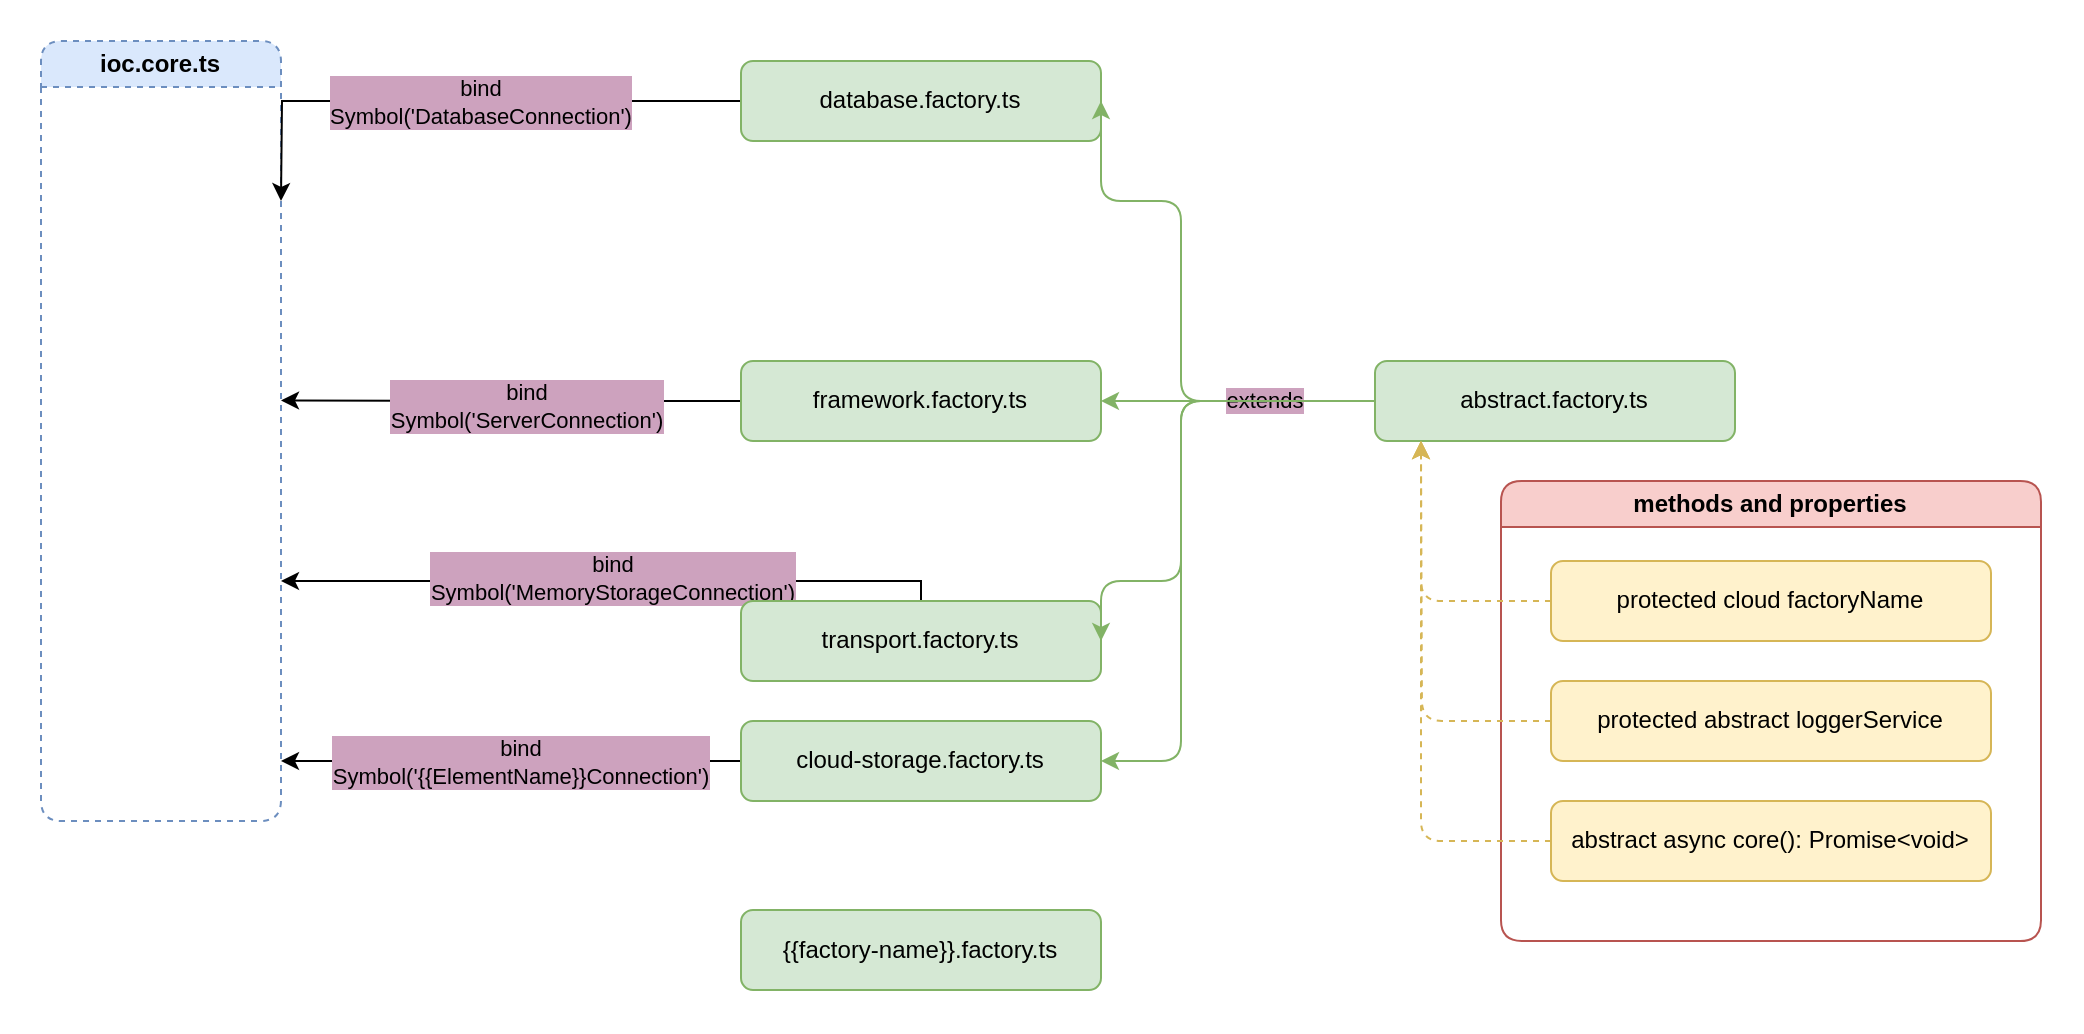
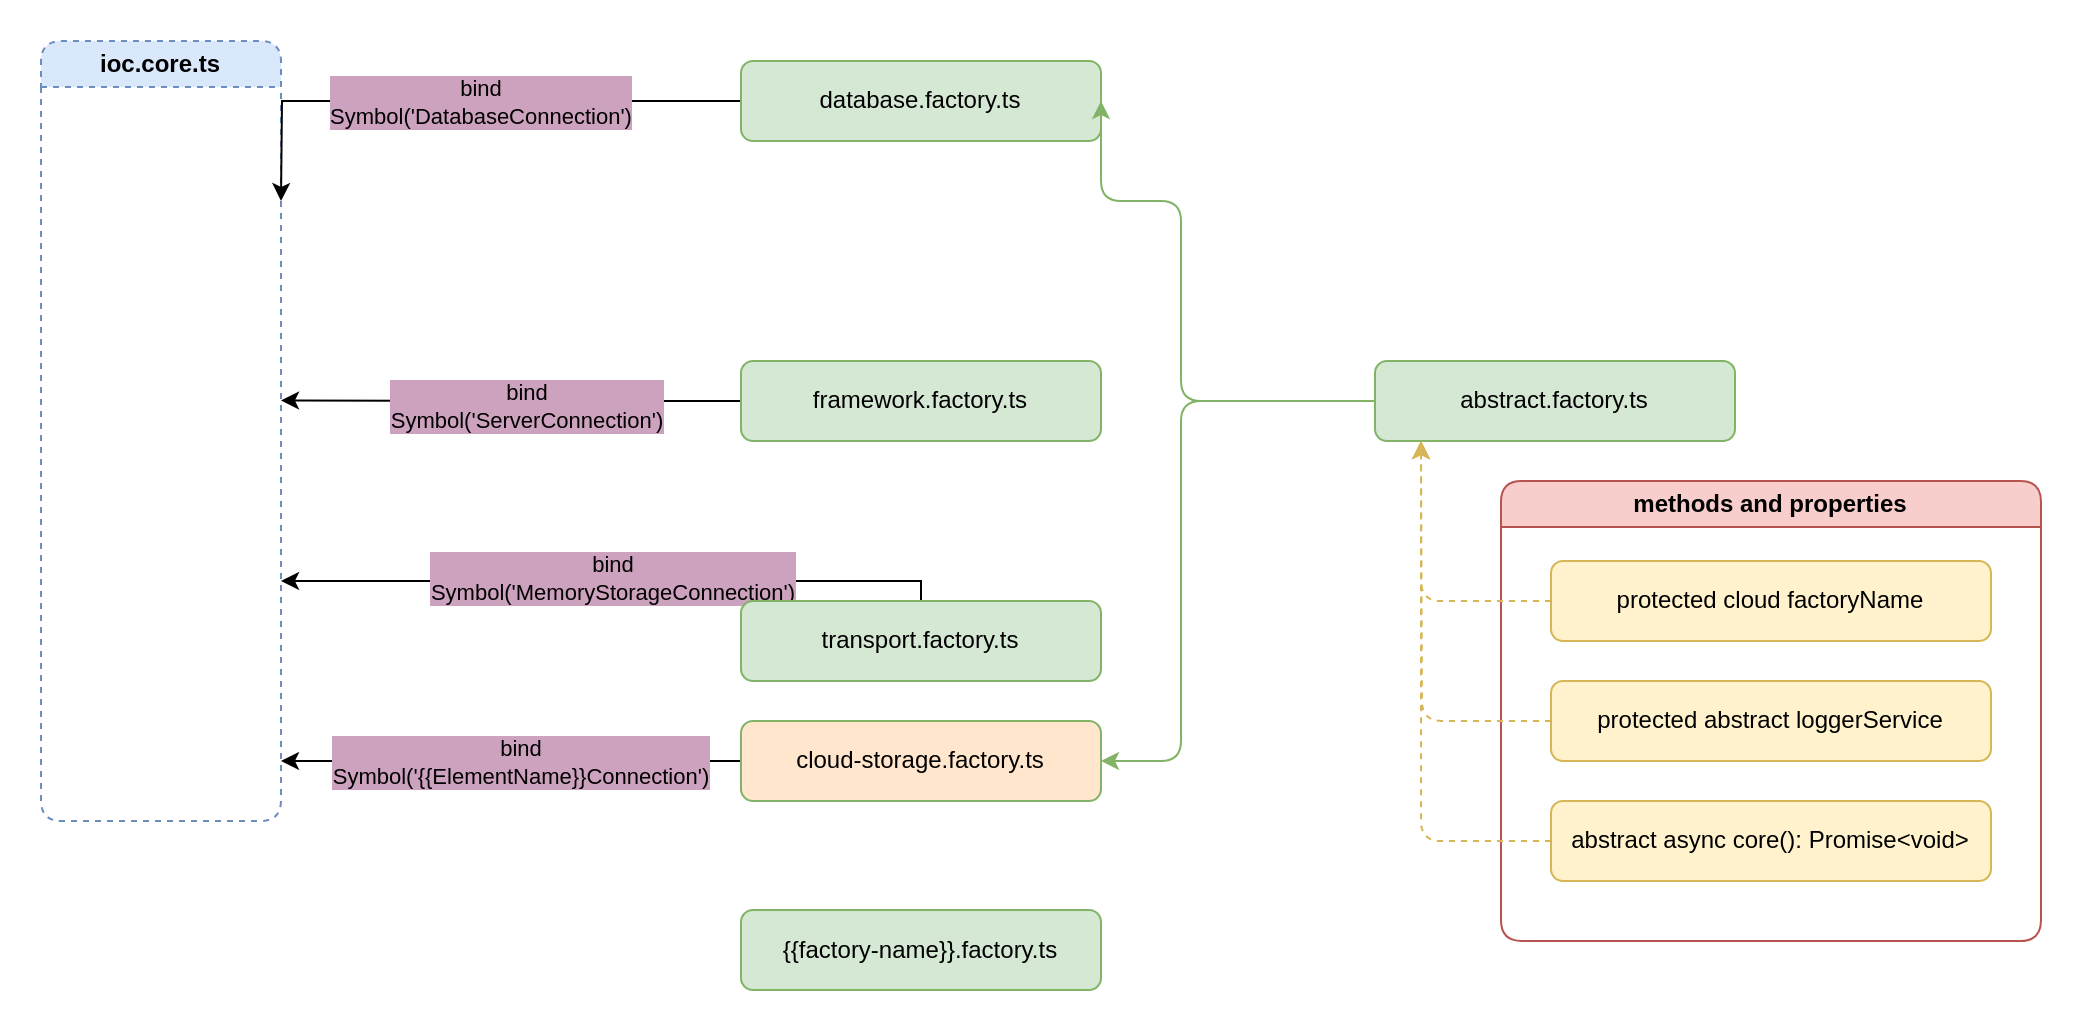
edge "abstract.factory.ts" -> "framework.factory.ts": removed
edge "abstract.factory.ts" -> "transport.factory.ts": removed, label "extends"
node "cloud-storage.factory.ts": fillcolor #d5e8d4 -> #ffe6cc
